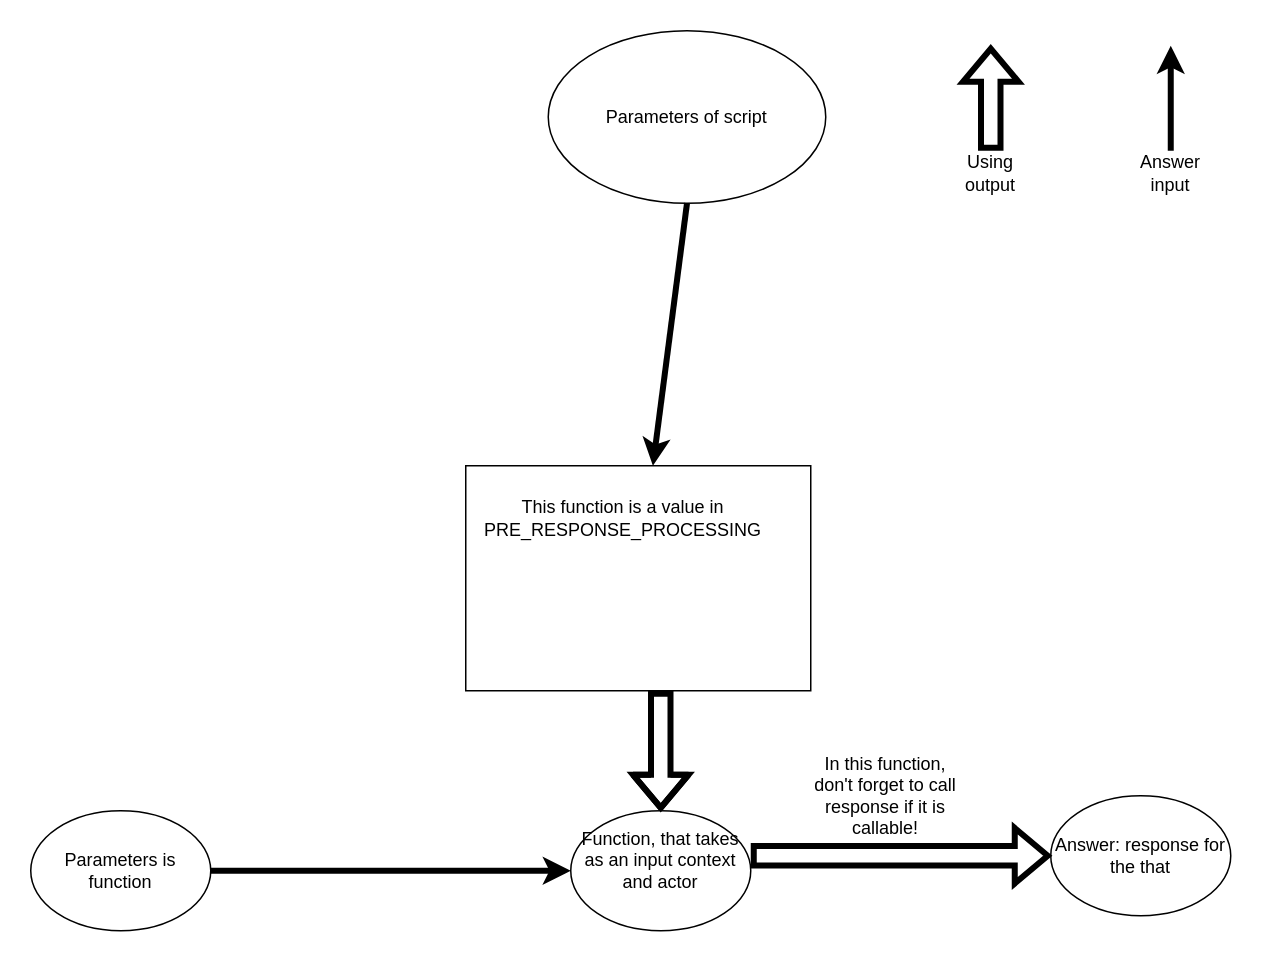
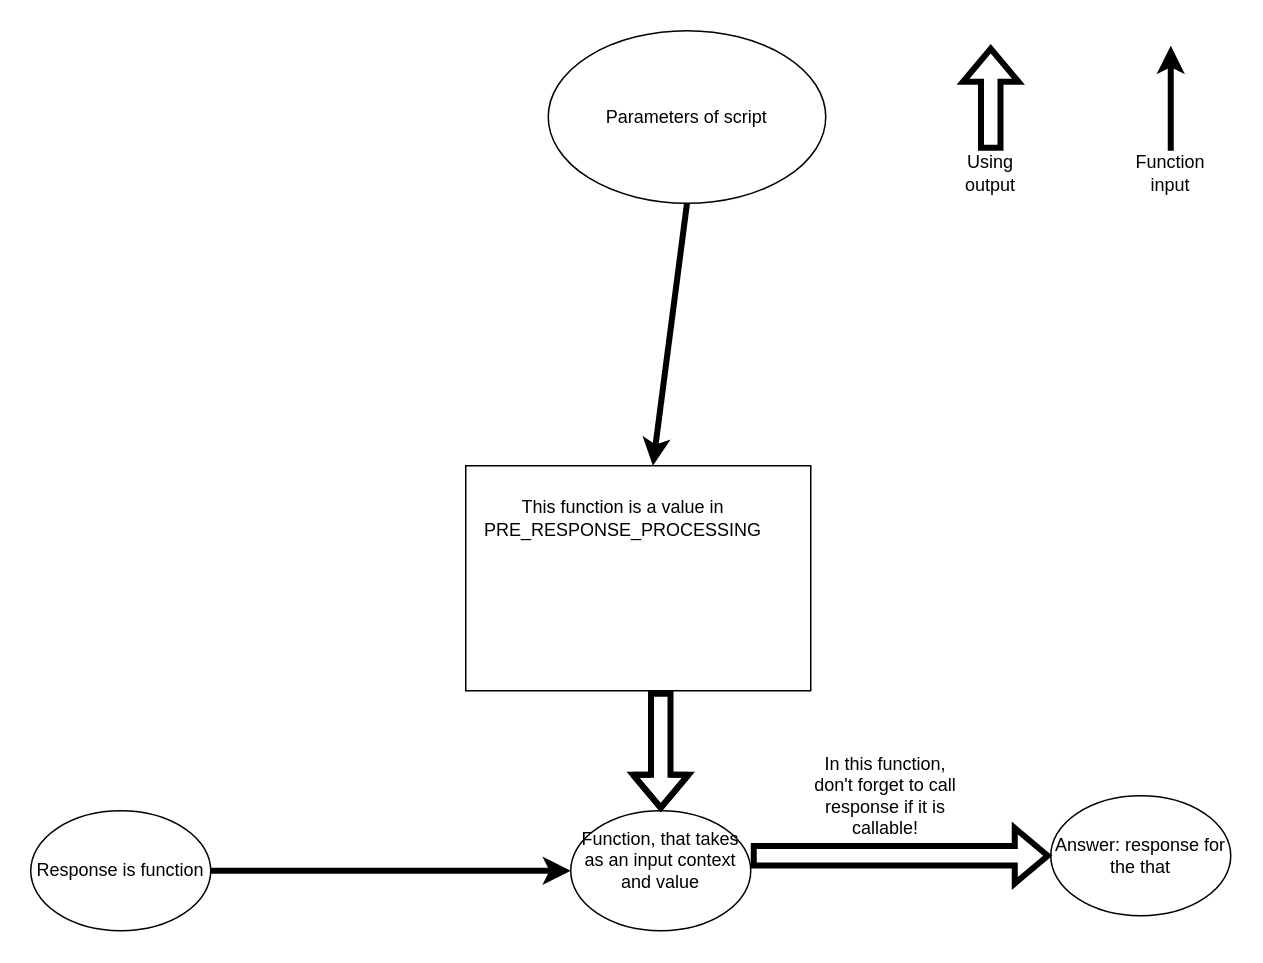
node "Answer input": label "Answer input" -> "Function input"
node "Parameters is function": label "Parameters is function" -> "Response is function"
node "Function, that takes as an input context and actor": label "Function, that takes as an input context and actor" -> "Function, that takes as an input context and value"
